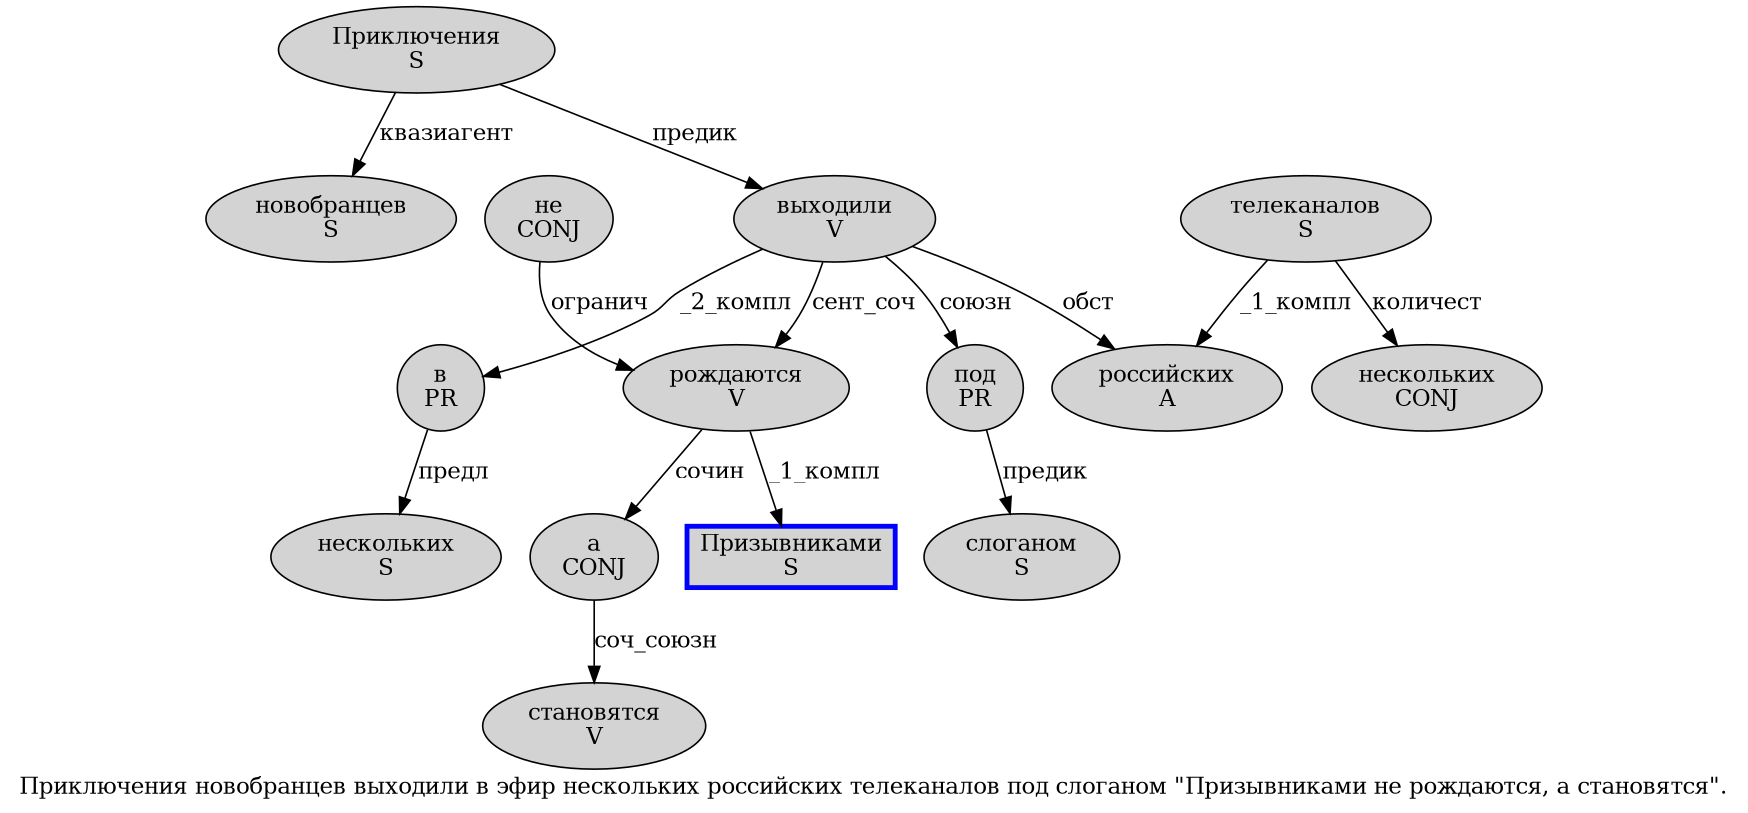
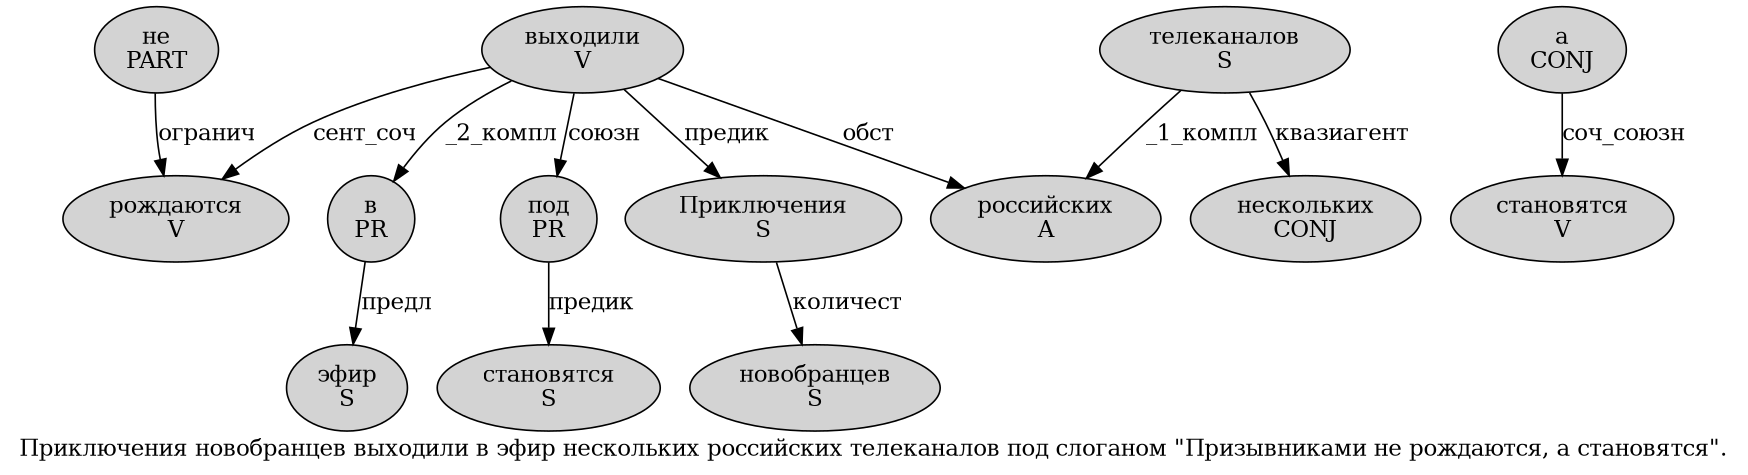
edge "Приключения S" -> "новобранцев S": label "квазиагент" -> "количест"
edge "Приключения S" -> "выходили V": reversed
node "не CONJ": label "не CONJ" -> "не PART"
edge "телеканалов S" -> "нескольких CONJ": label "количест" -> "квазиагент"
edge "рождаются V" -> "а CONJ": removed, label "сочин"
node "нескольких S": label "нескольких S" -> "эфир S"
node "Призывниками S": removed
node "слоганом S": label "слоганом S" -> "становятся S"
